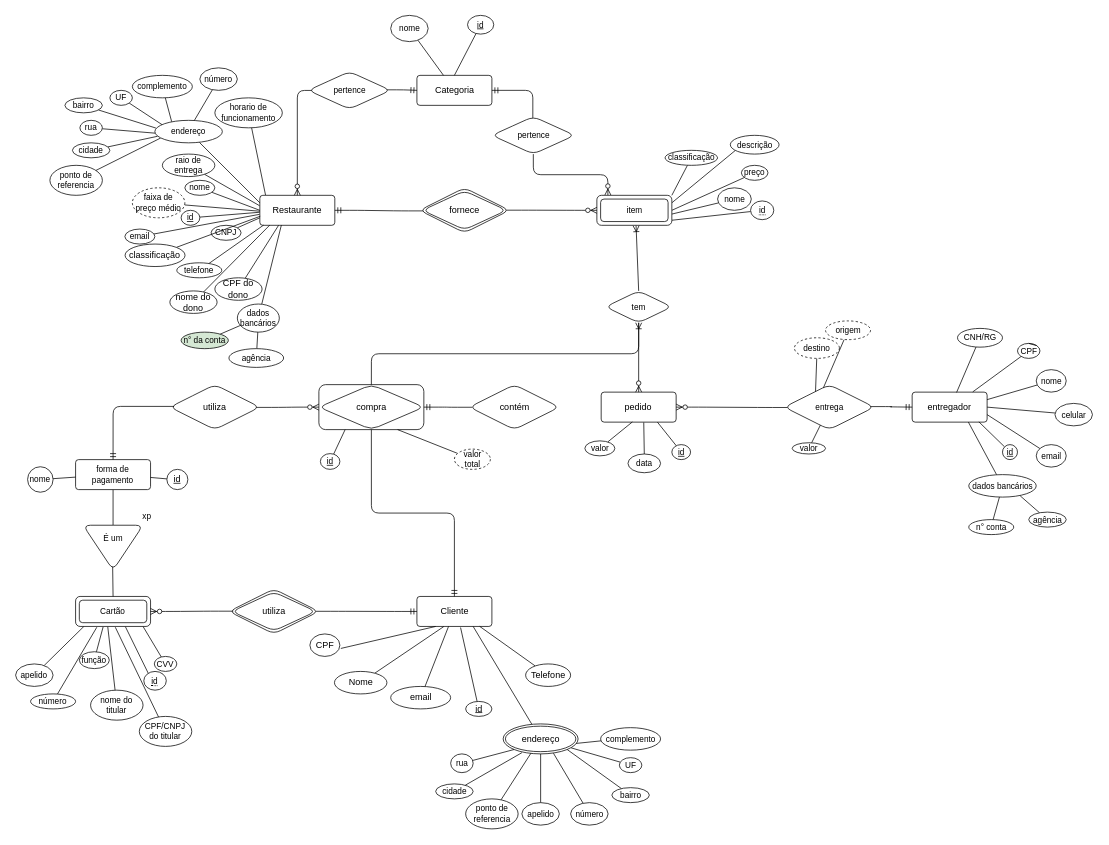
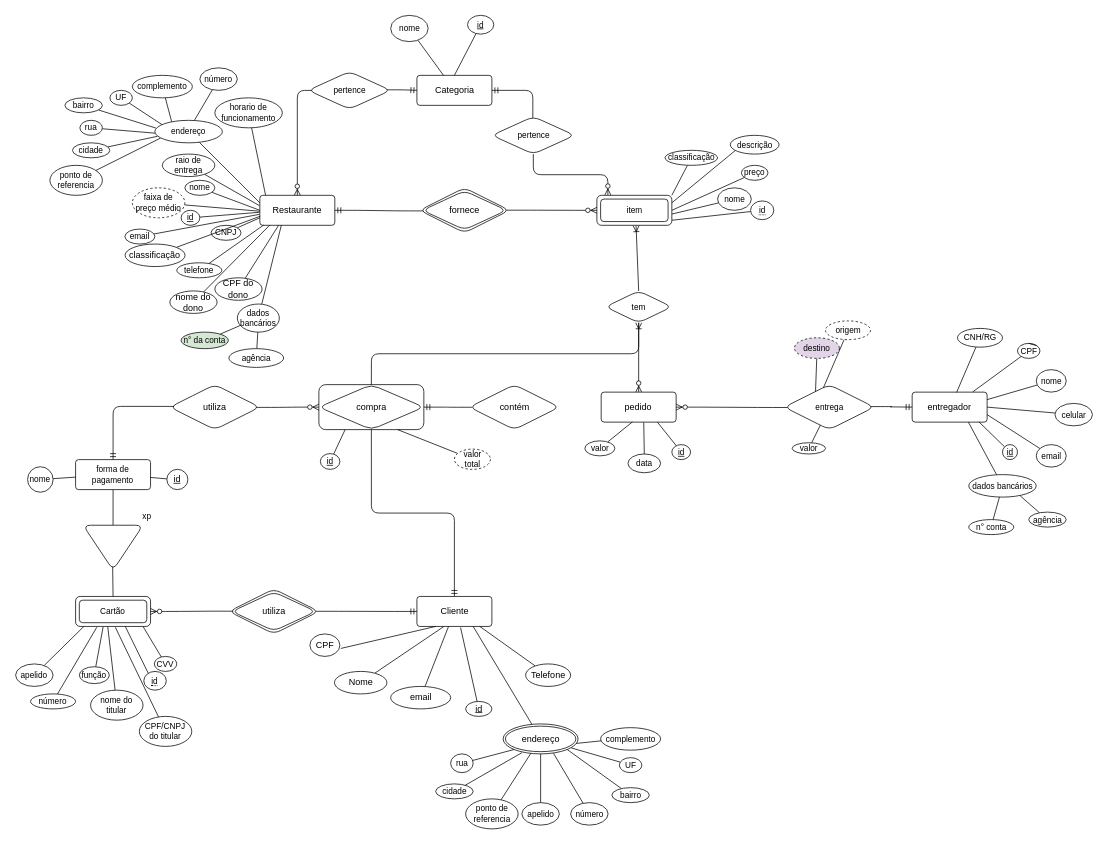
node "destino": fillcolor #ffffff -> #e1d5e7
node "É um": removed
node "função": moved (94, 660) -> (94, 675)
